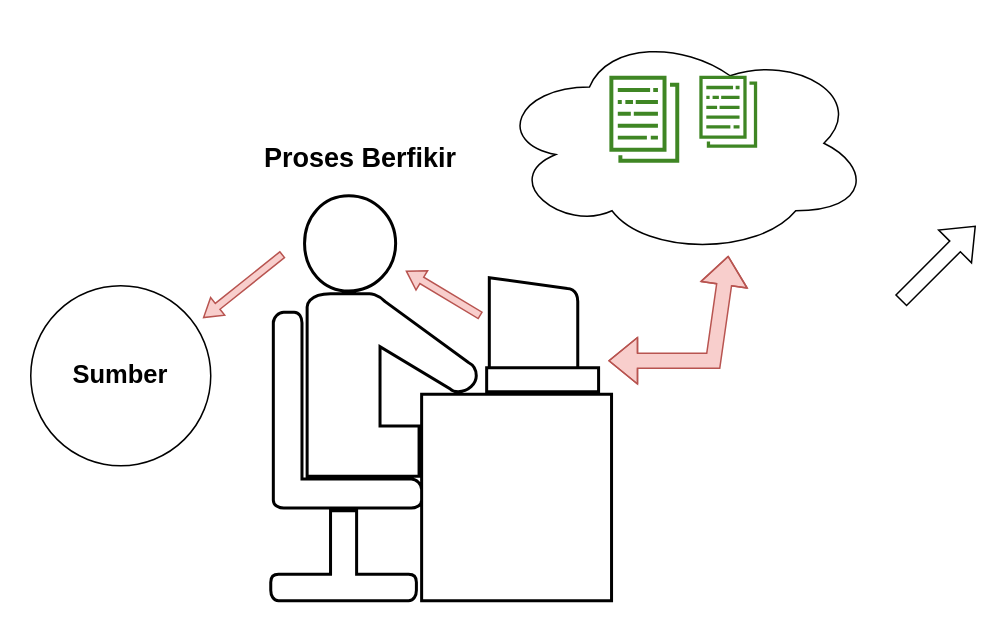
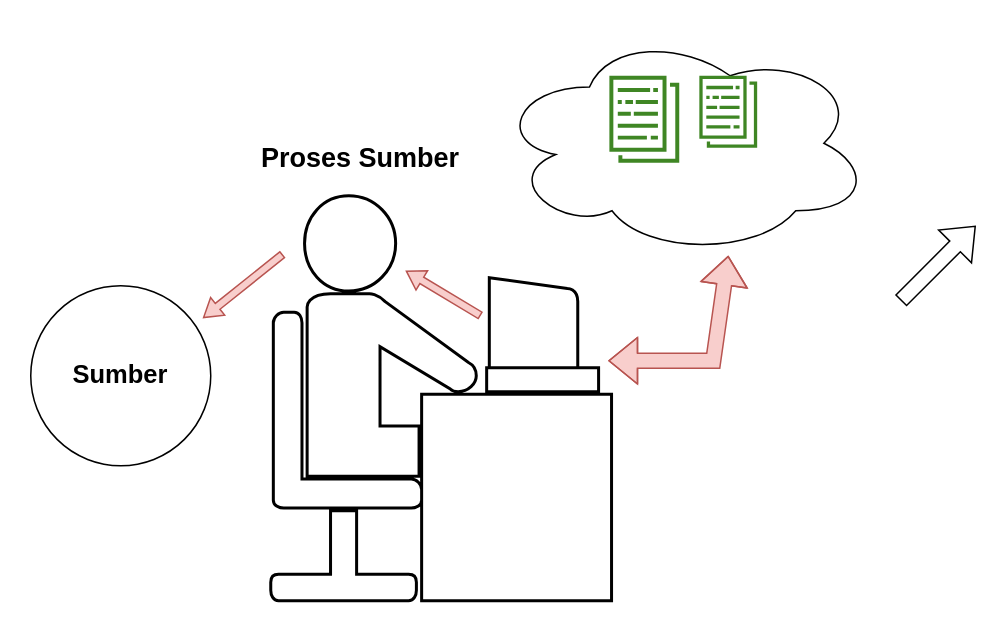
node "Proses Berfikir": label "Proses Berfikir" -> "Proses Sumber"
